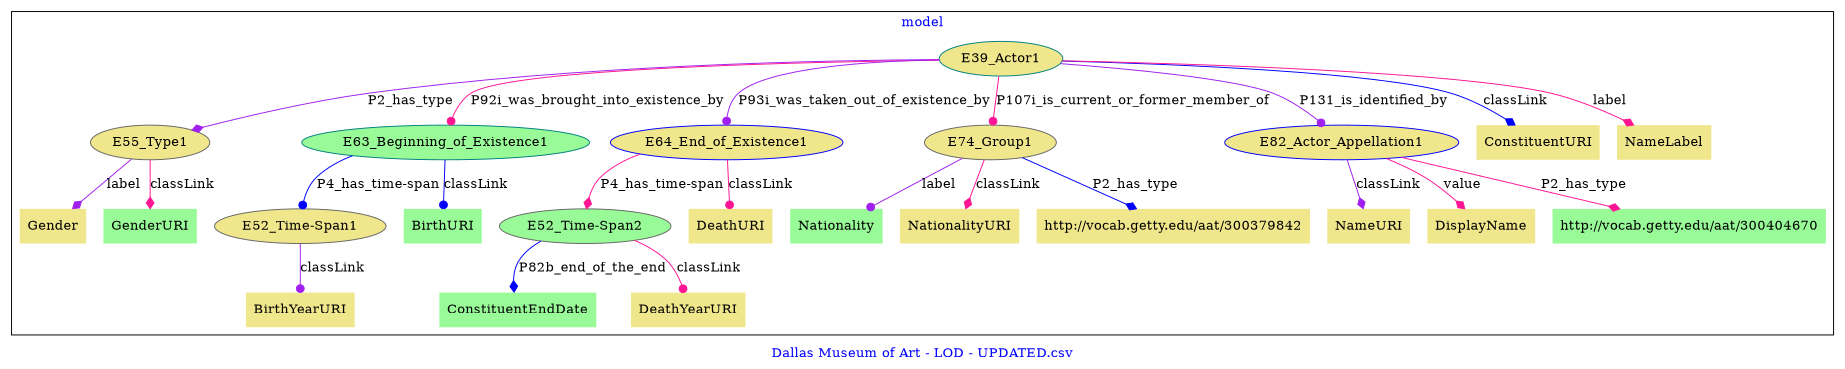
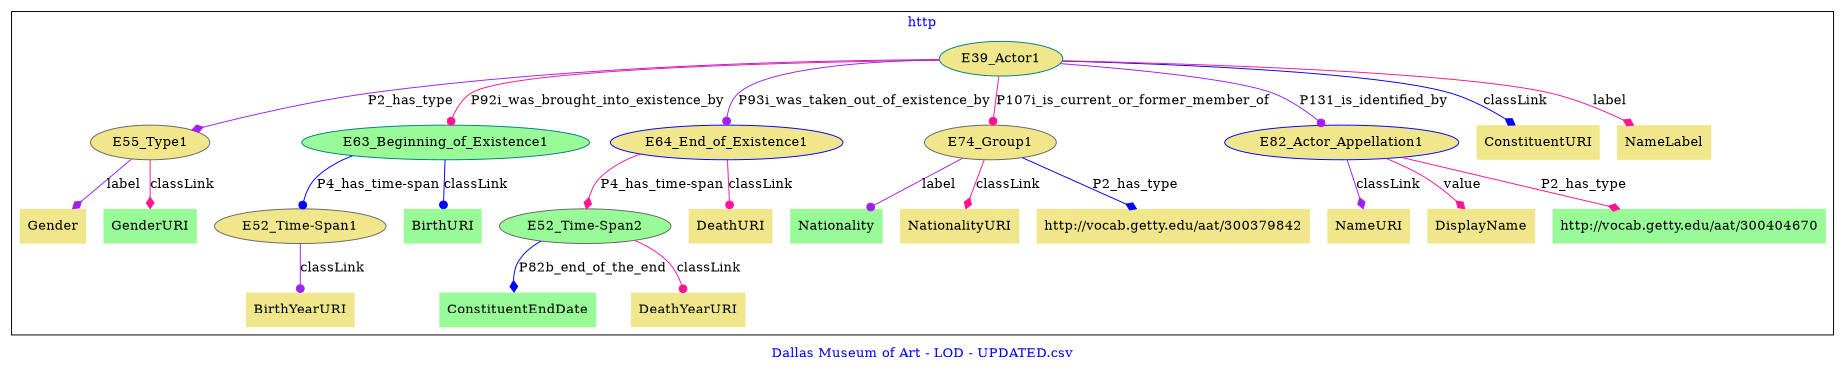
cluster "model": label "model" -> "http"
